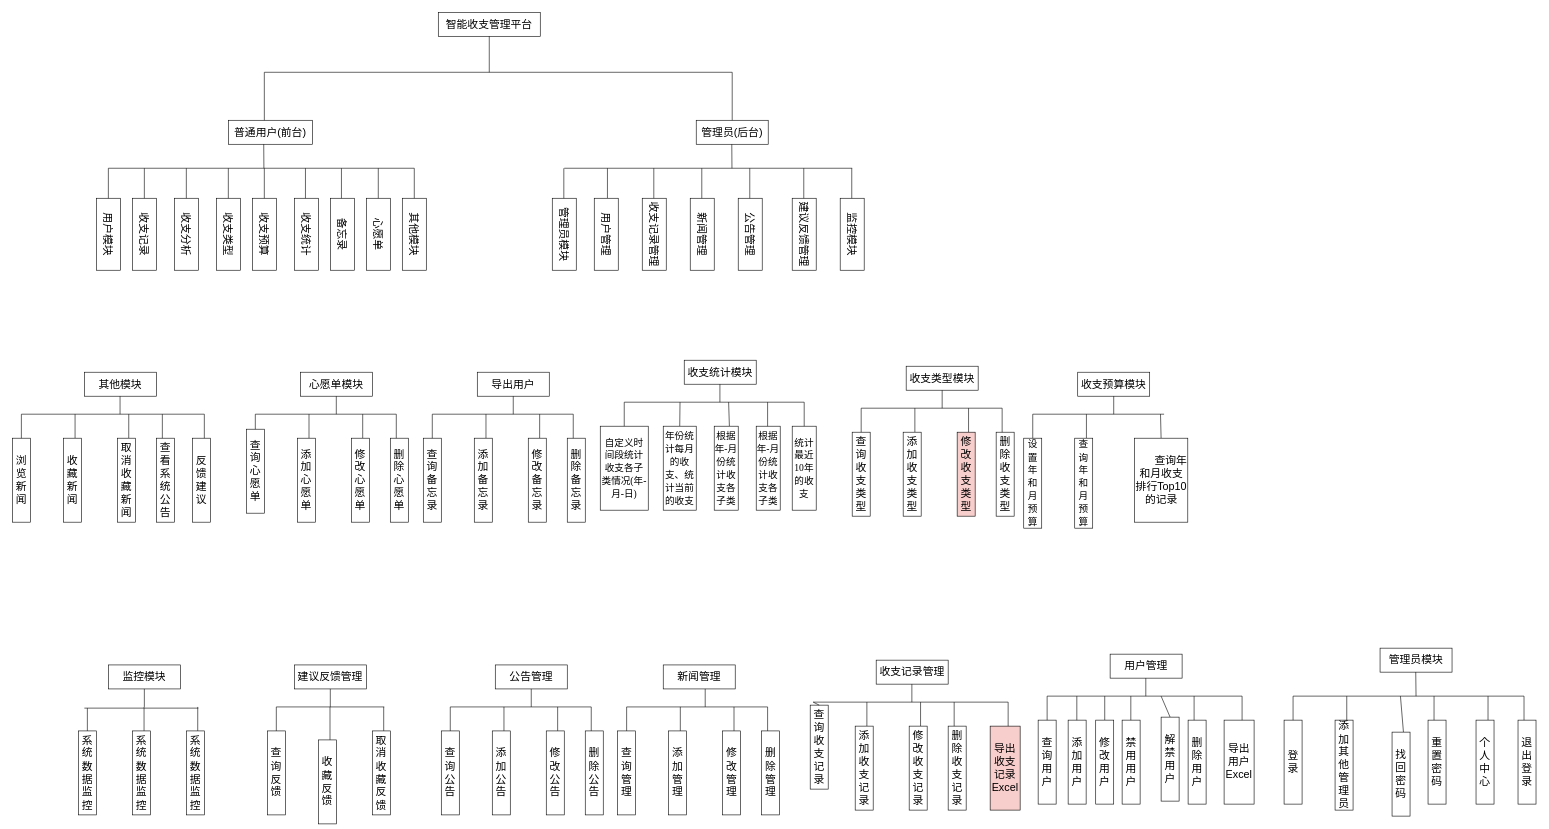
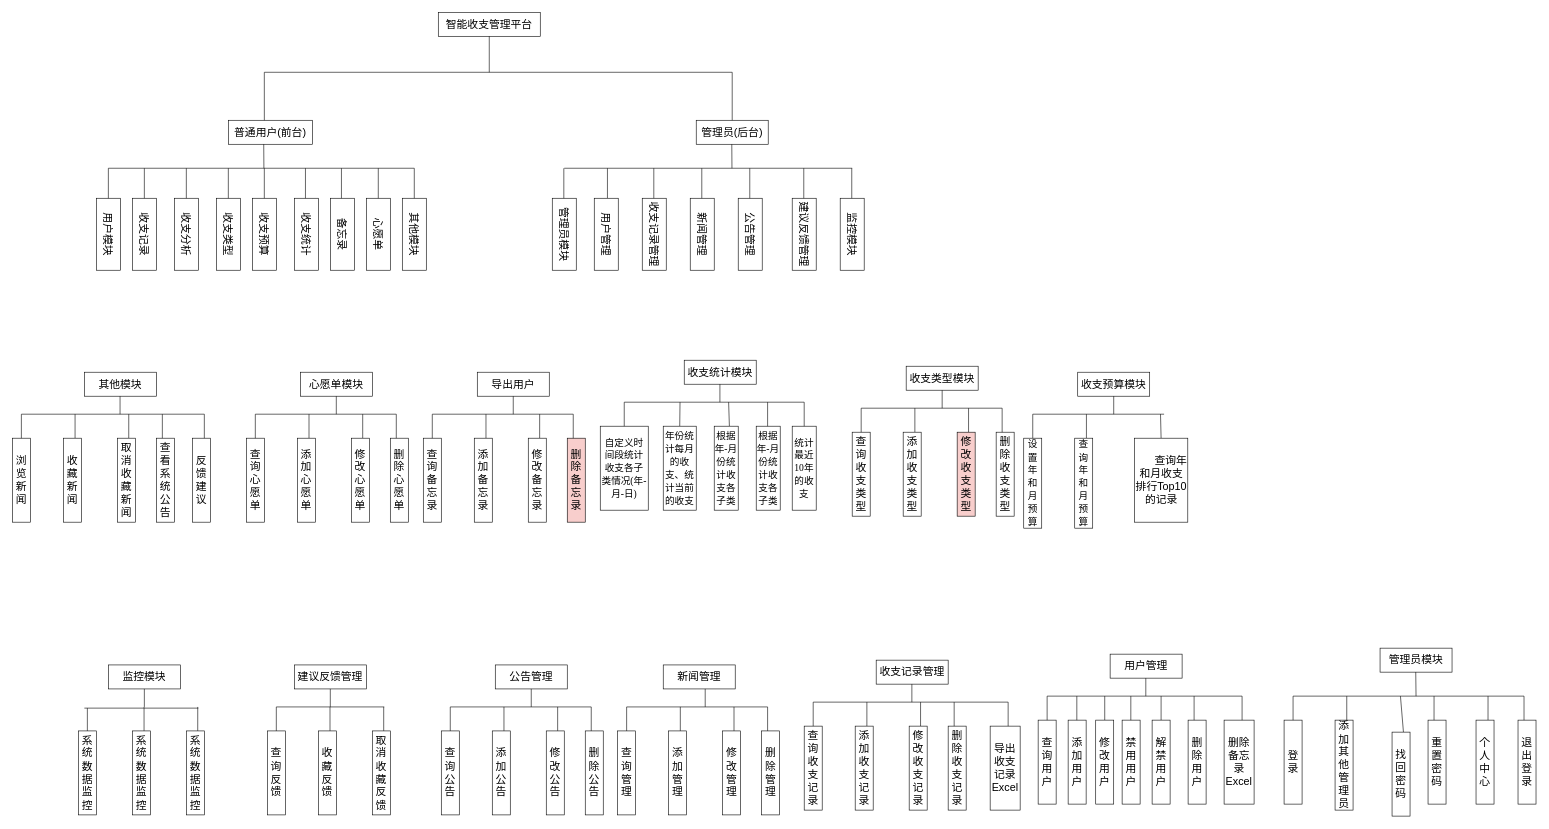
node "查询心愿单": moved (255, 471) -> (255, 480)
node "删除备忘录": fillcolor #ffffff -> #f8cecc
node "查询收支记录": moved (819, 747) -> (813, 768)
node "解禁用户": moved (1170, 759) -> (1161, 762)
node "导出用户 Excel": label "导出用户 Excel" -> "删除备忘录 Excel"
node "导出收支记录 Excel": fillcolor #f8cecc -> #ffffff
node "收藏反馈": moved (327, 782) -> (327, 773)
